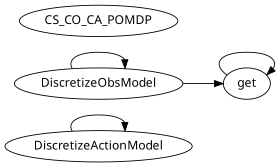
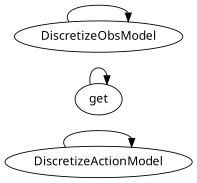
node "CS_CO_CA_POMDP": removed
edge "DiscretizeObsModel" -> "get": removed
